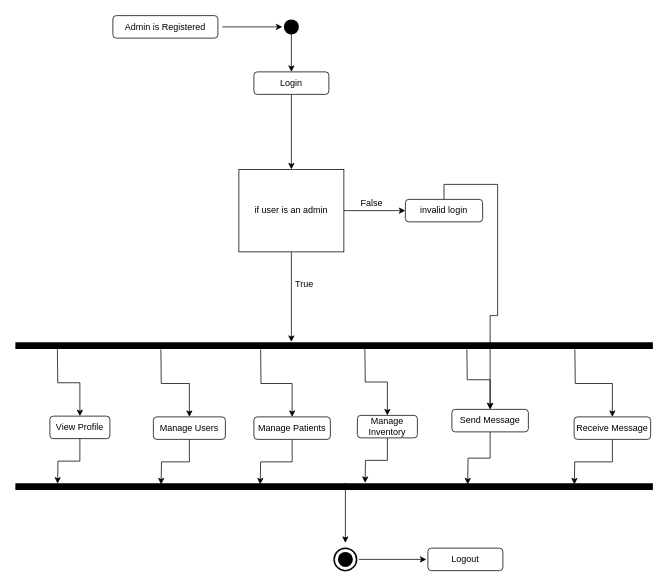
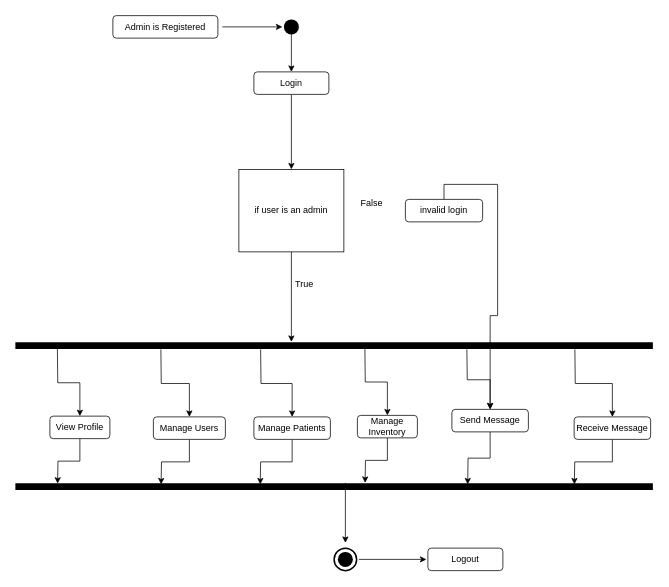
edge "if user is an admin" -> "invalid login": removed
